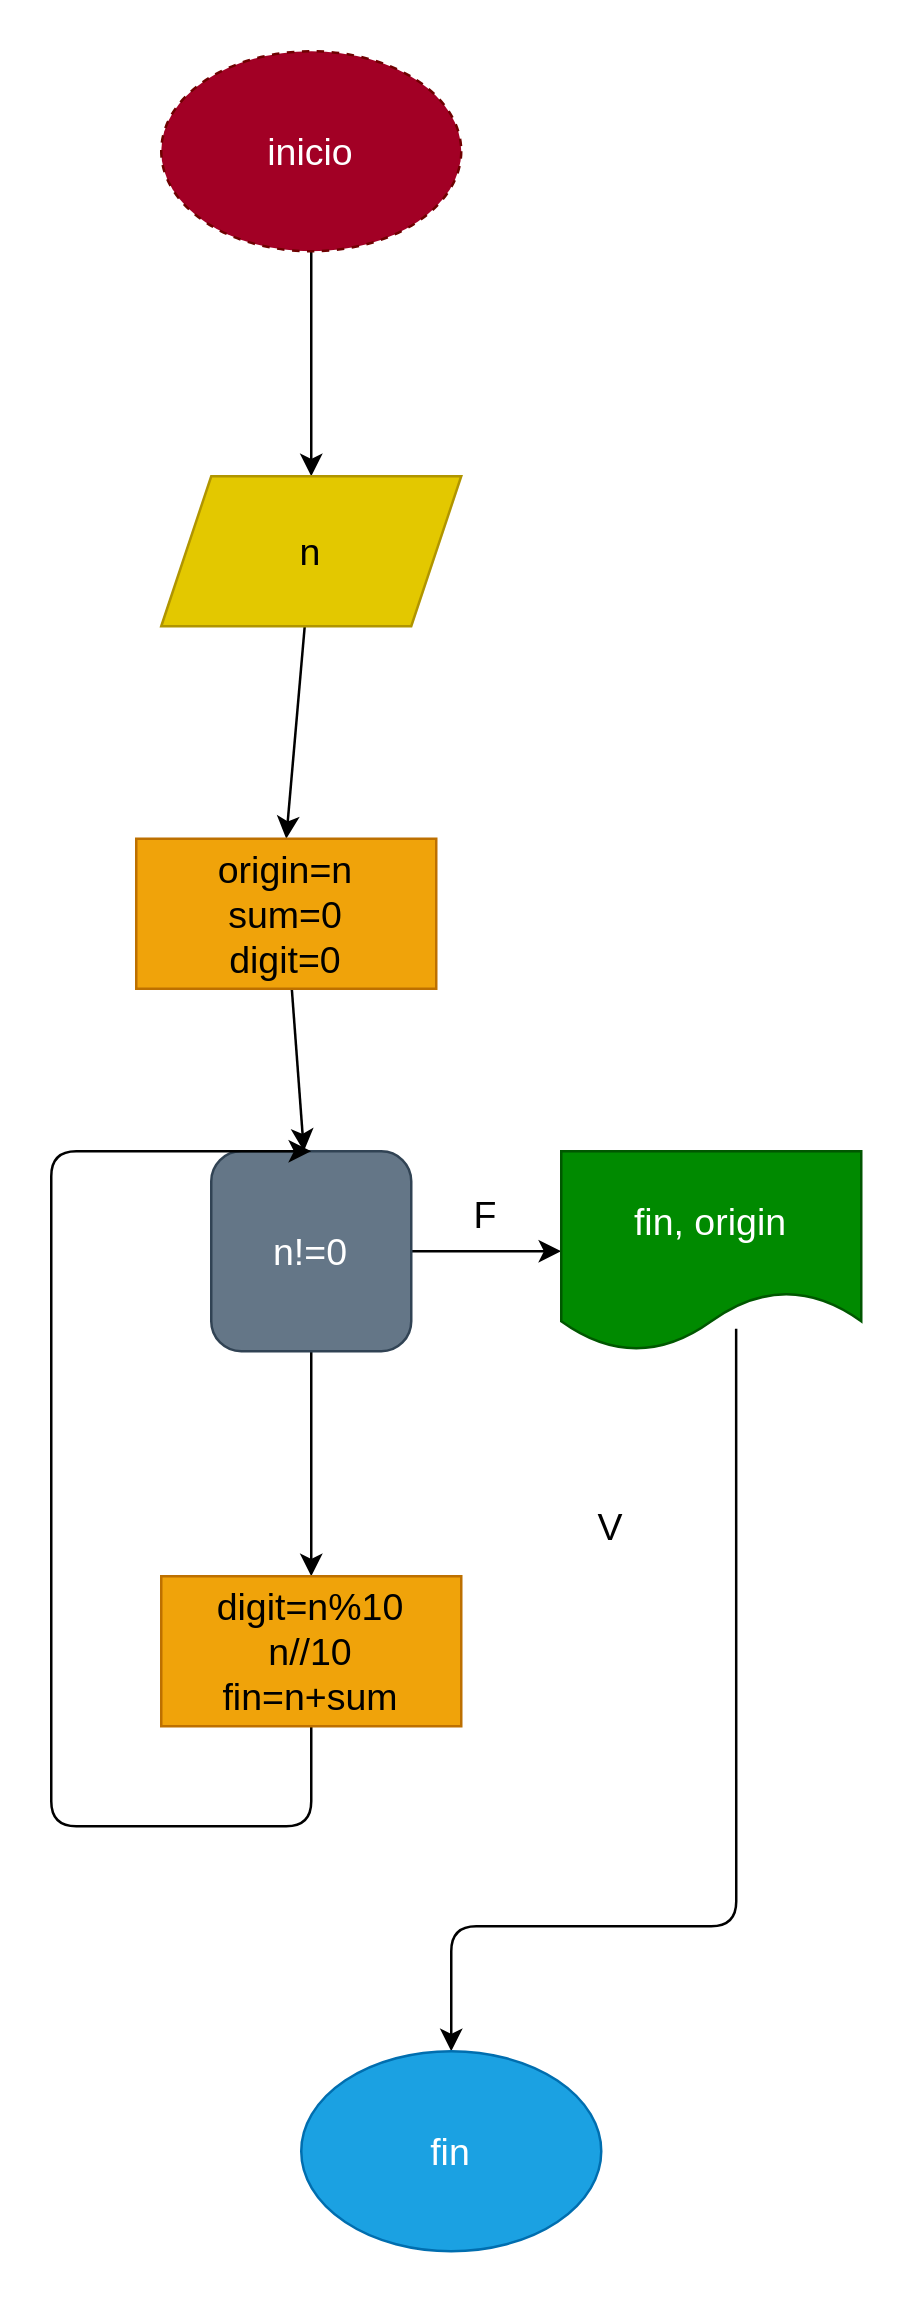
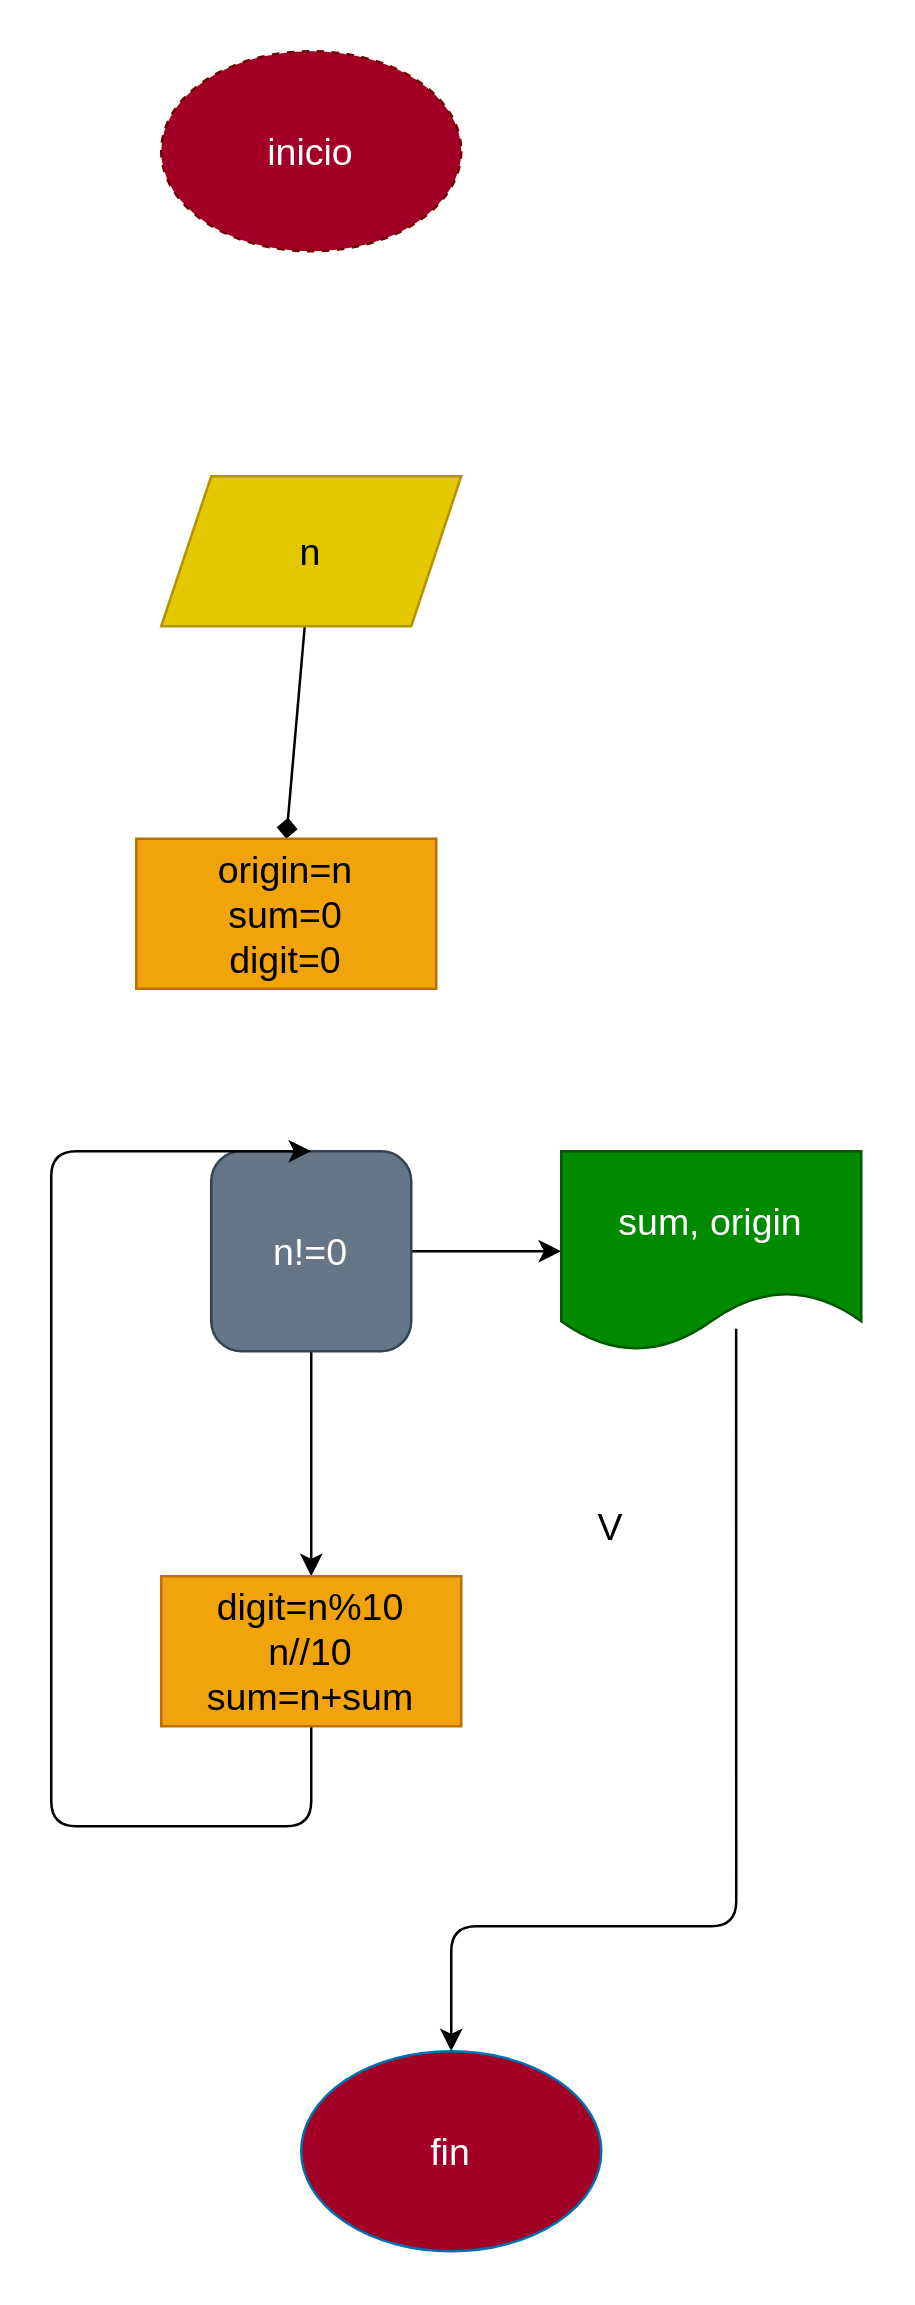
edge "inicio" -> "n": removed
edge "n" -> "origin=n sum=0 digit=0": arrowhead classic -> diamond
edge "origin=n sum=0 digit=0" -> "n!=0": removed
node "F": removed
node "fin, origin": label "fin, origin" -> "sum, origin"
node "digit=n%10 n//10 fin=n+sum": label "digit=n%10 n//10 fin=n+sum" -> "digit=n%10 n//10 sum=n+sum"
node "fin": fillcolor #1ba1e2 -> #a20025
